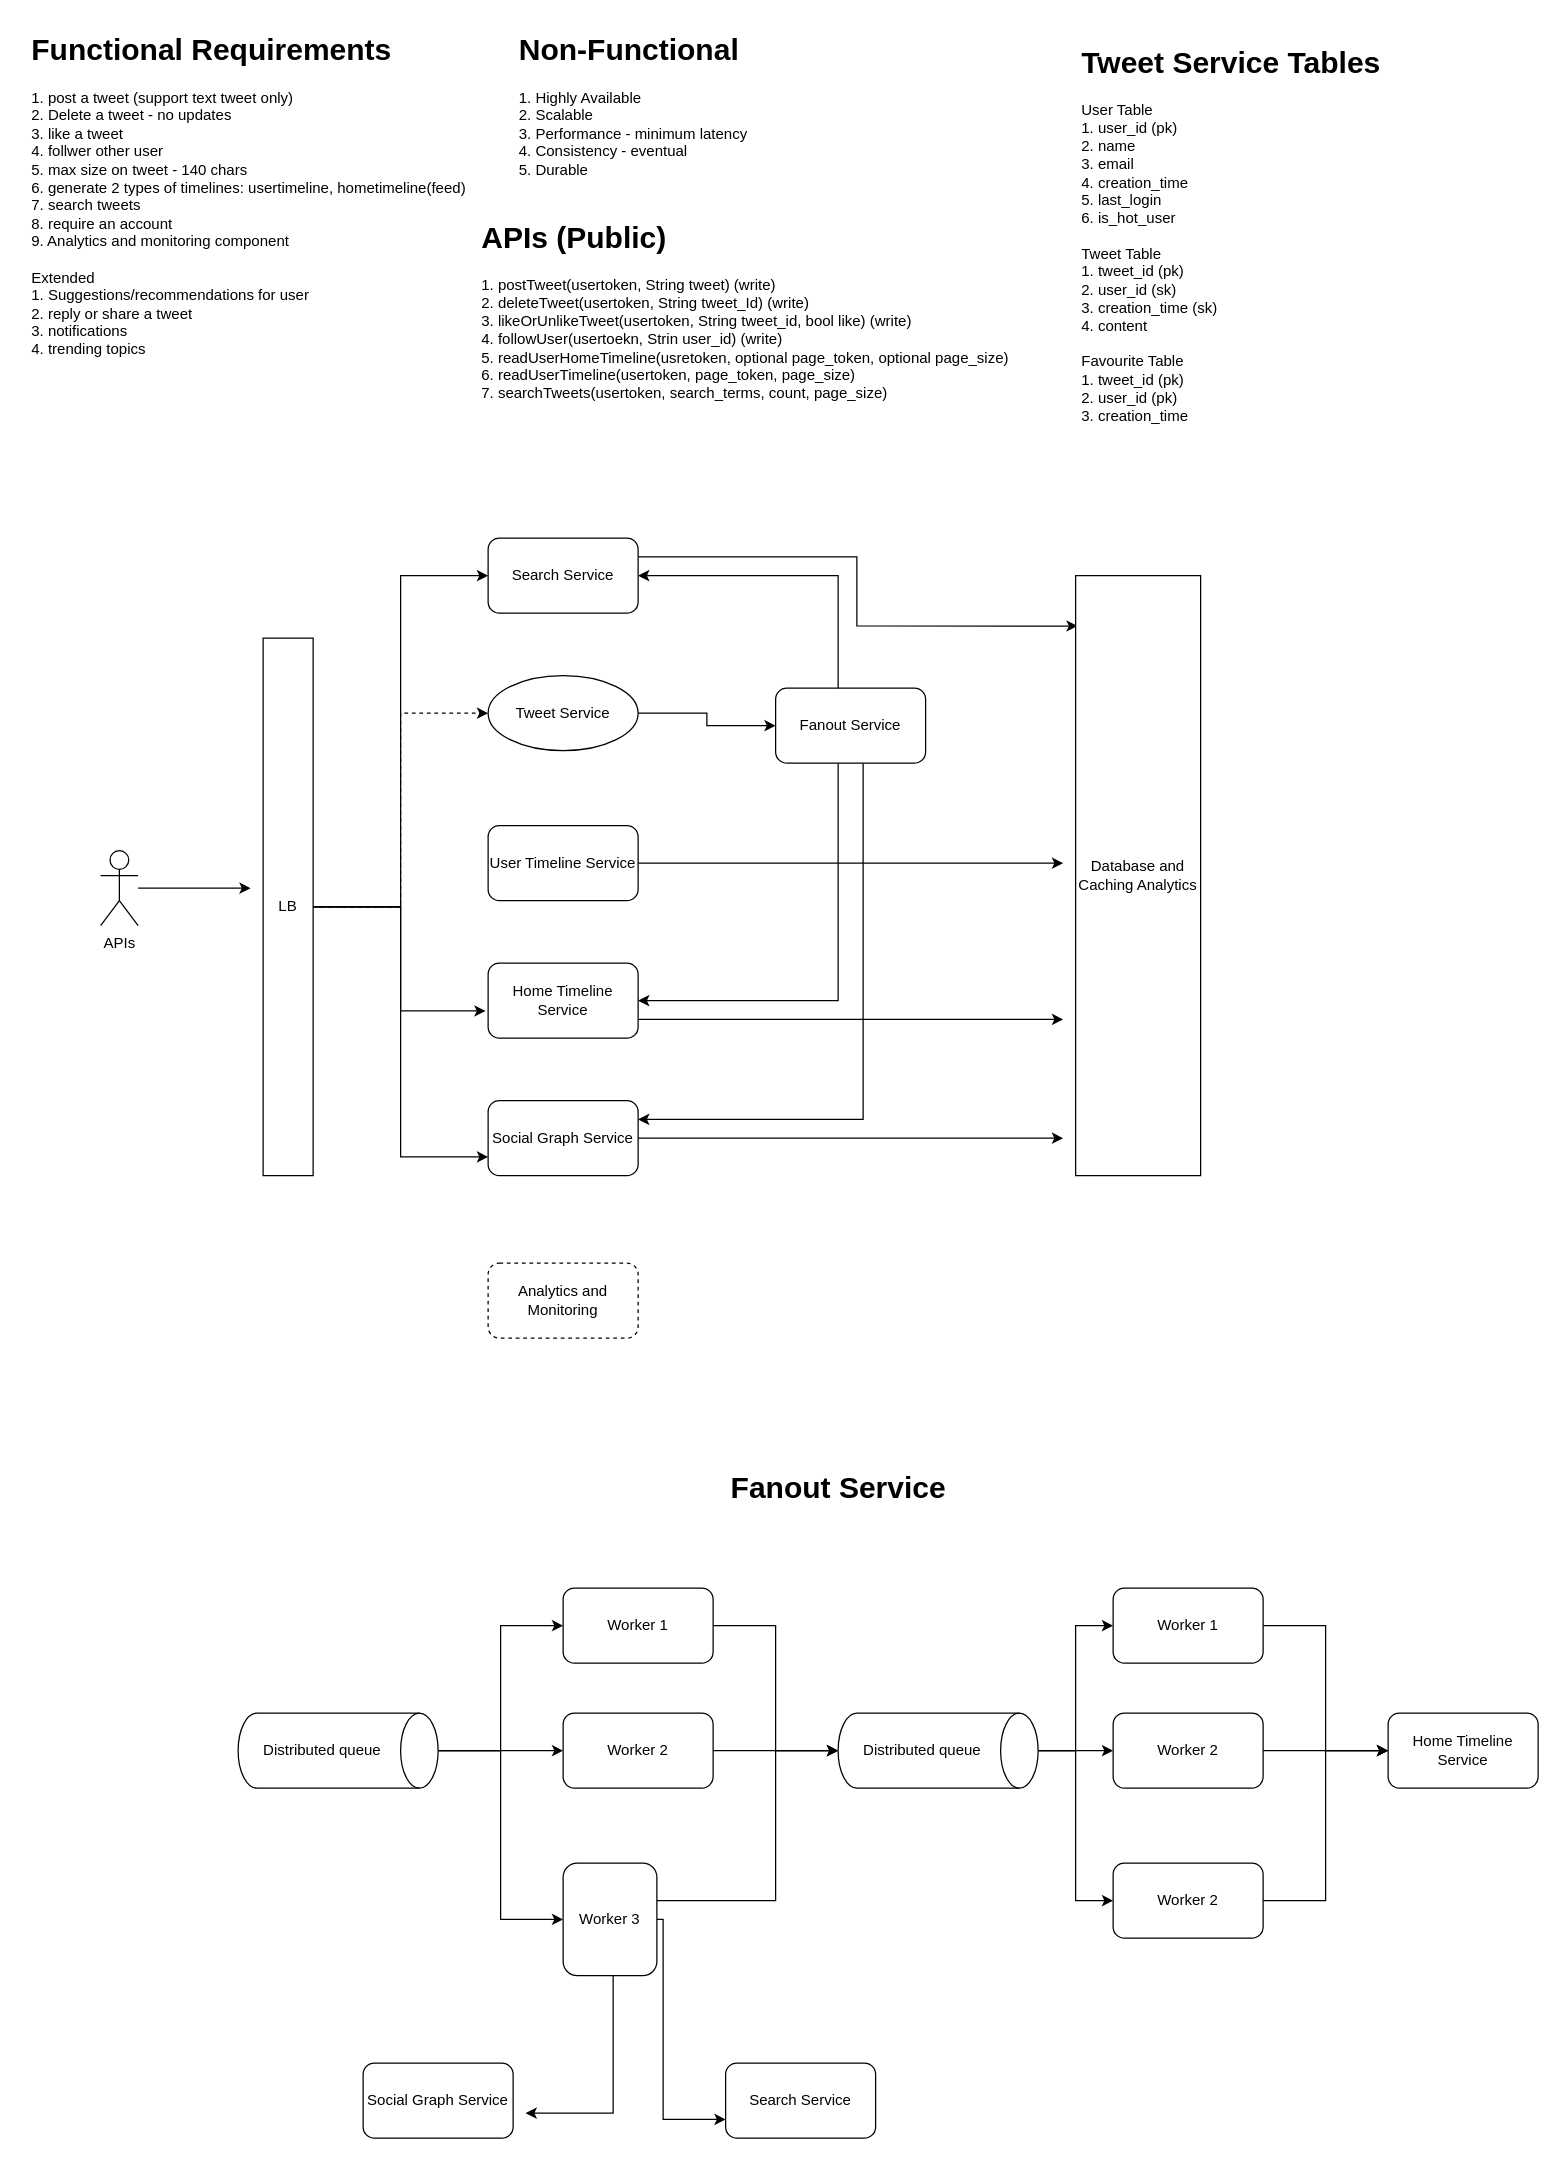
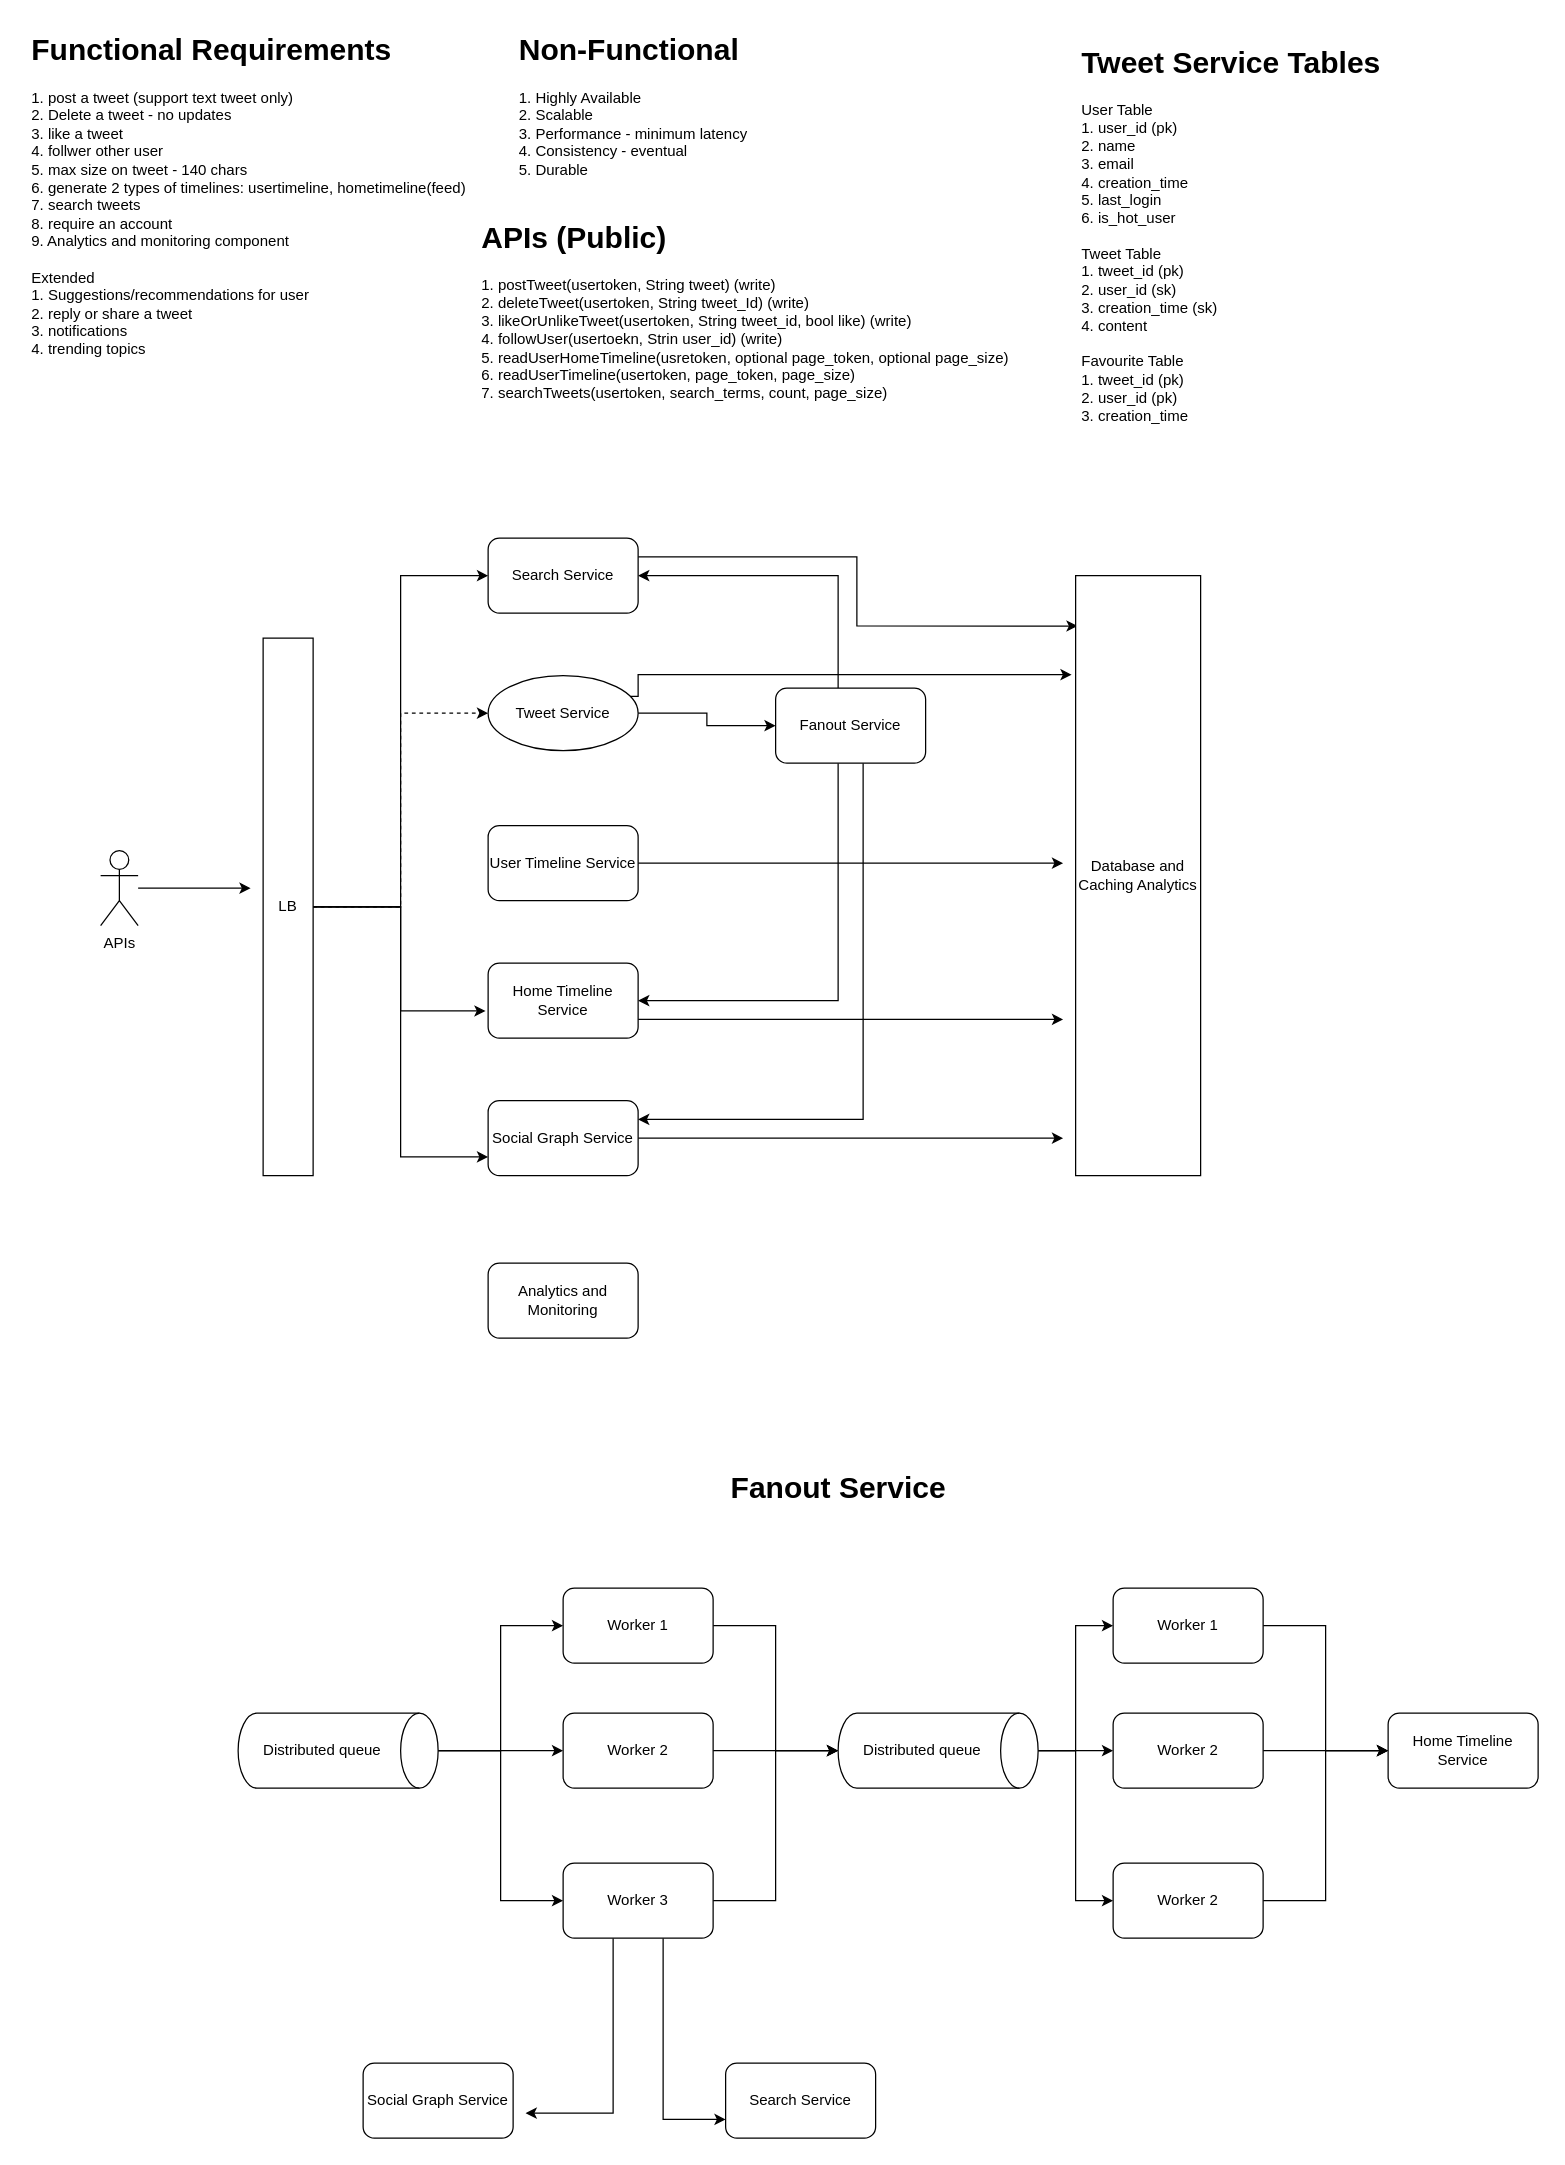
edge "Tweet Service" -> "Database and Caching Analytics": added
node "Analytics and Monitoring": style dashed -> solid
node "Worker 3": size 94x113 -> 150x75
